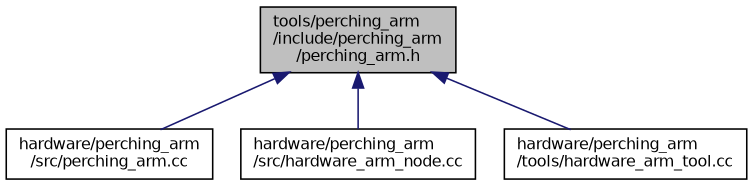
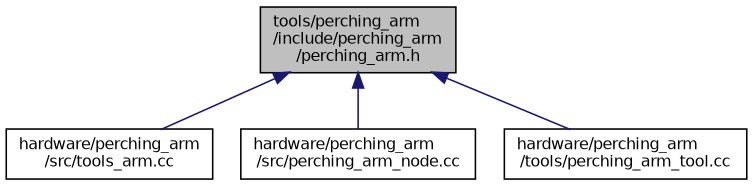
node "hardware/perching_arm /src/perching_arm.cc": label "hardware/perching_arm /src/perching_arm.cc" -> "hardware/perching_arm /src/tools_arm.cc"
node "hardware/perching_arm /src/hardware_arm_node.cc": label "hardware/perching_arm /src/hardware_arm_node.cc" -> "hardware/perching_arm /src/perching_arm_node.cc"
node "hardware/perching_arm /tools/hardware_arm_tool.cc": label "hardware/perching_arm /tools/hardware_arm_tool.cc" -> "hardware/perching_arm /tools/perching_arm_tool.cc"
